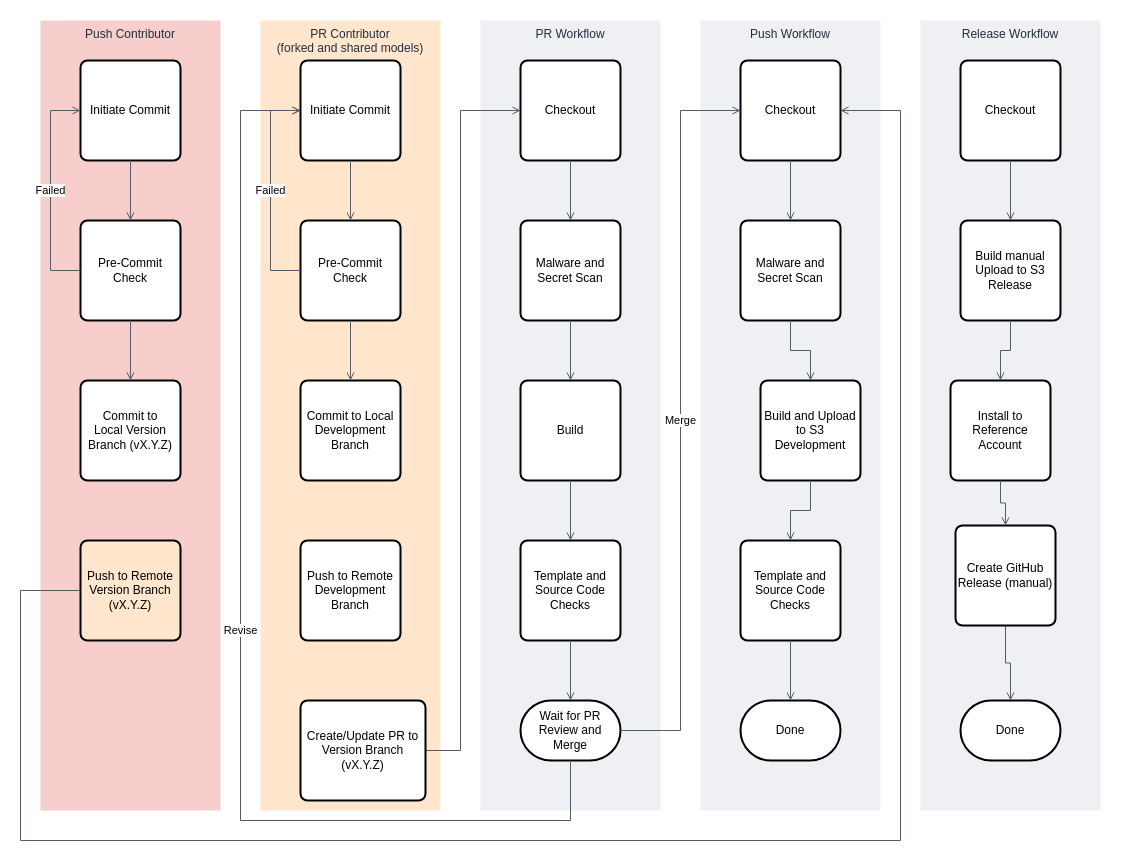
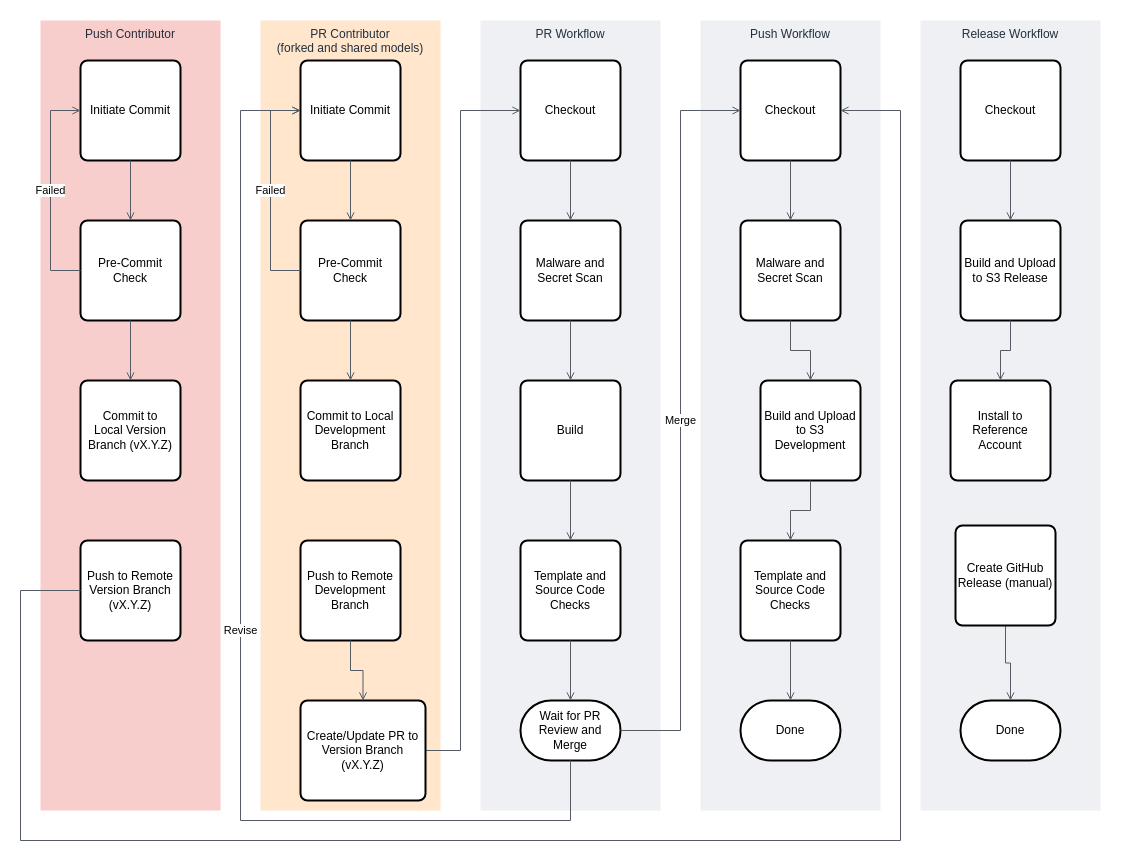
node "Build manual Upload to S3 Release": label "Build manual Upload to S3 Release" -> "Build and Upload to S3 Release"
edge "Install to Reference Account" -> "Create GitHub Release (manual)": removed
node "Push to Remote Version Branch (vX.Y.Z)": fillcolor #ffe6cc -> #ffffff
edge "Push to Remote Development Branch" -> "Create/Update PR to Version Branch (vX.Y.Z)": added
